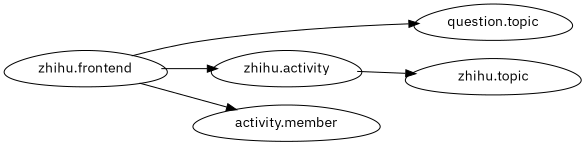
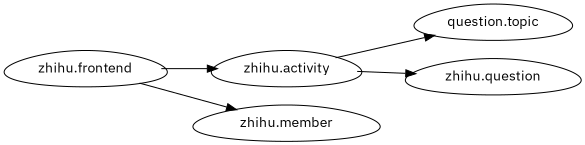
edge "zhihu.frontend" -> "question.topic": now "zhihu.activity" -> "question.topic"
node "zhihu.topic": label "zhihu.topic" -> "zhihu.question"
node "activity.member": label "activity.member" -> "zhihu.member"
